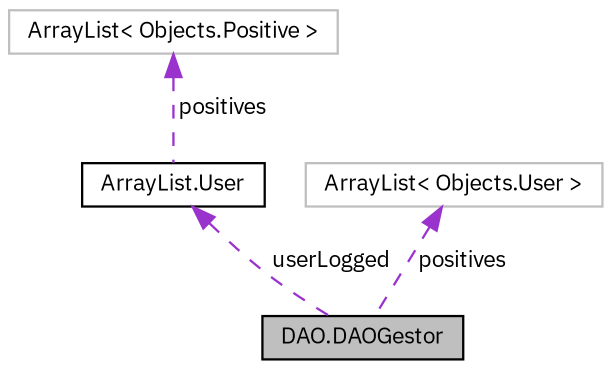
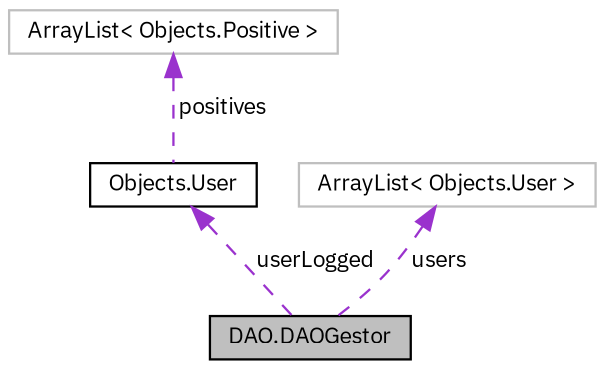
node "ArrayList.User": label "ArrayList.User" -> "Objects.User"
edge "DAO.DAOGestor" -> "ArrayList< Objects.User >": label " positives" -> " users"
